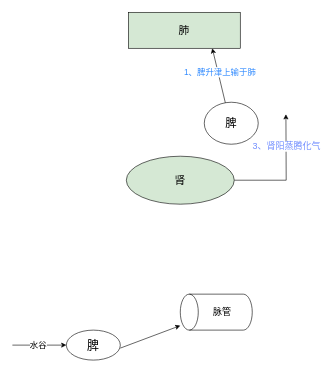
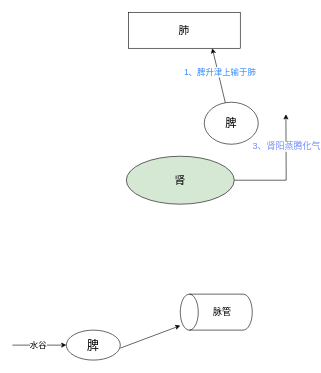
node "肺": fillcolor #d5e8d4 -> #ffffff
